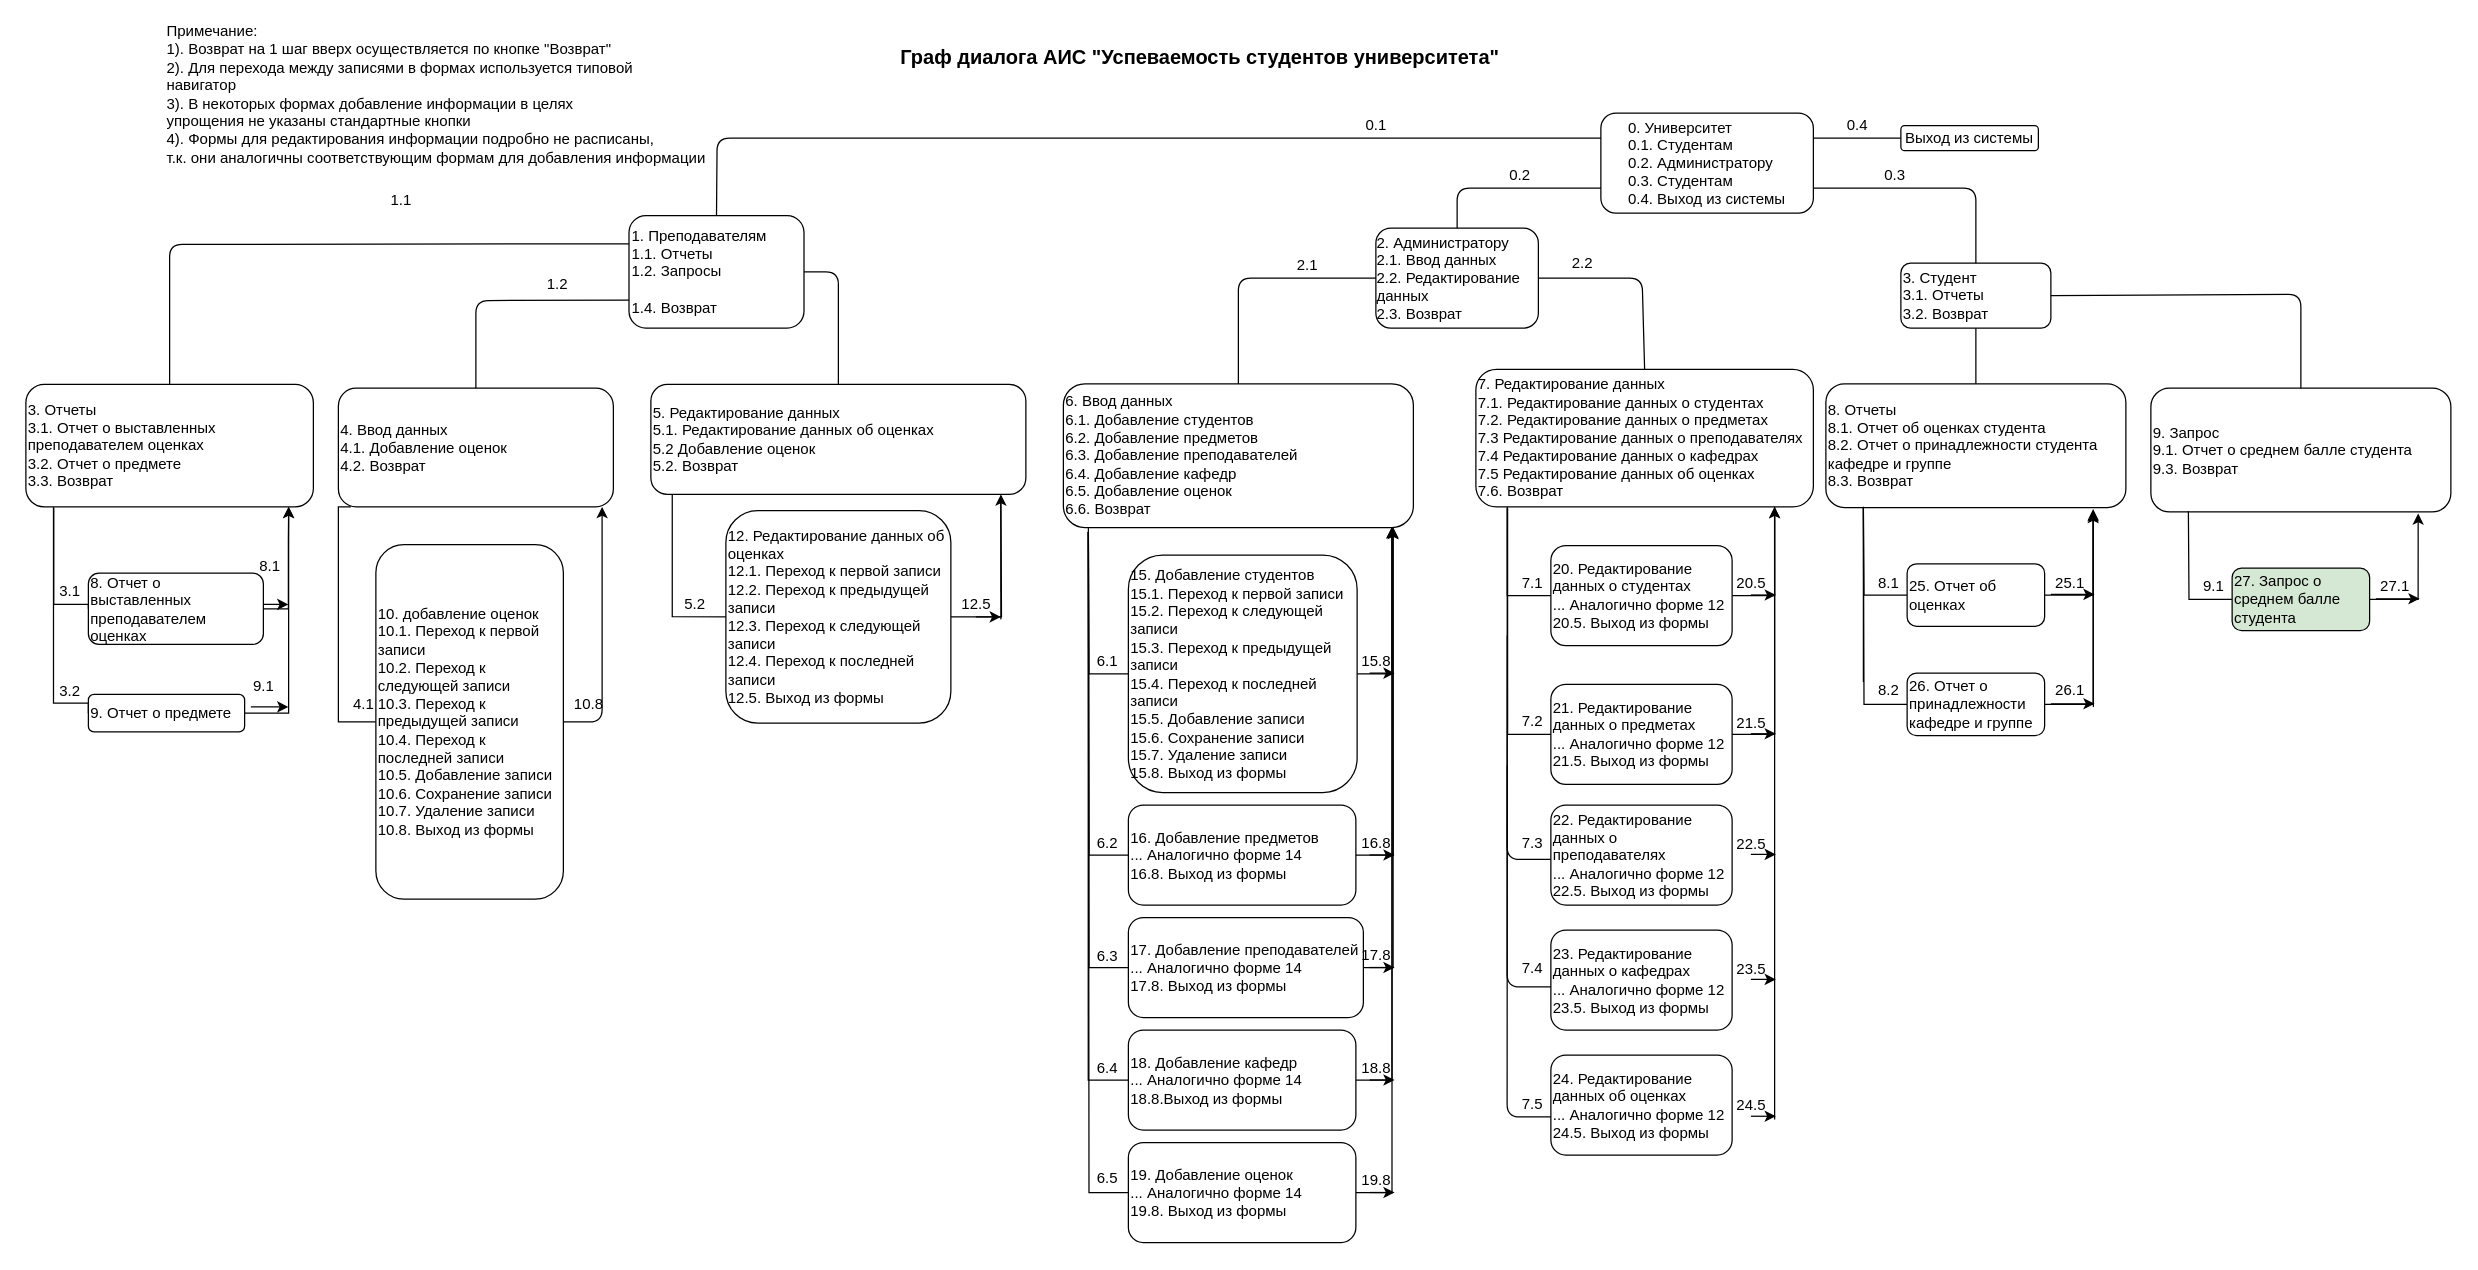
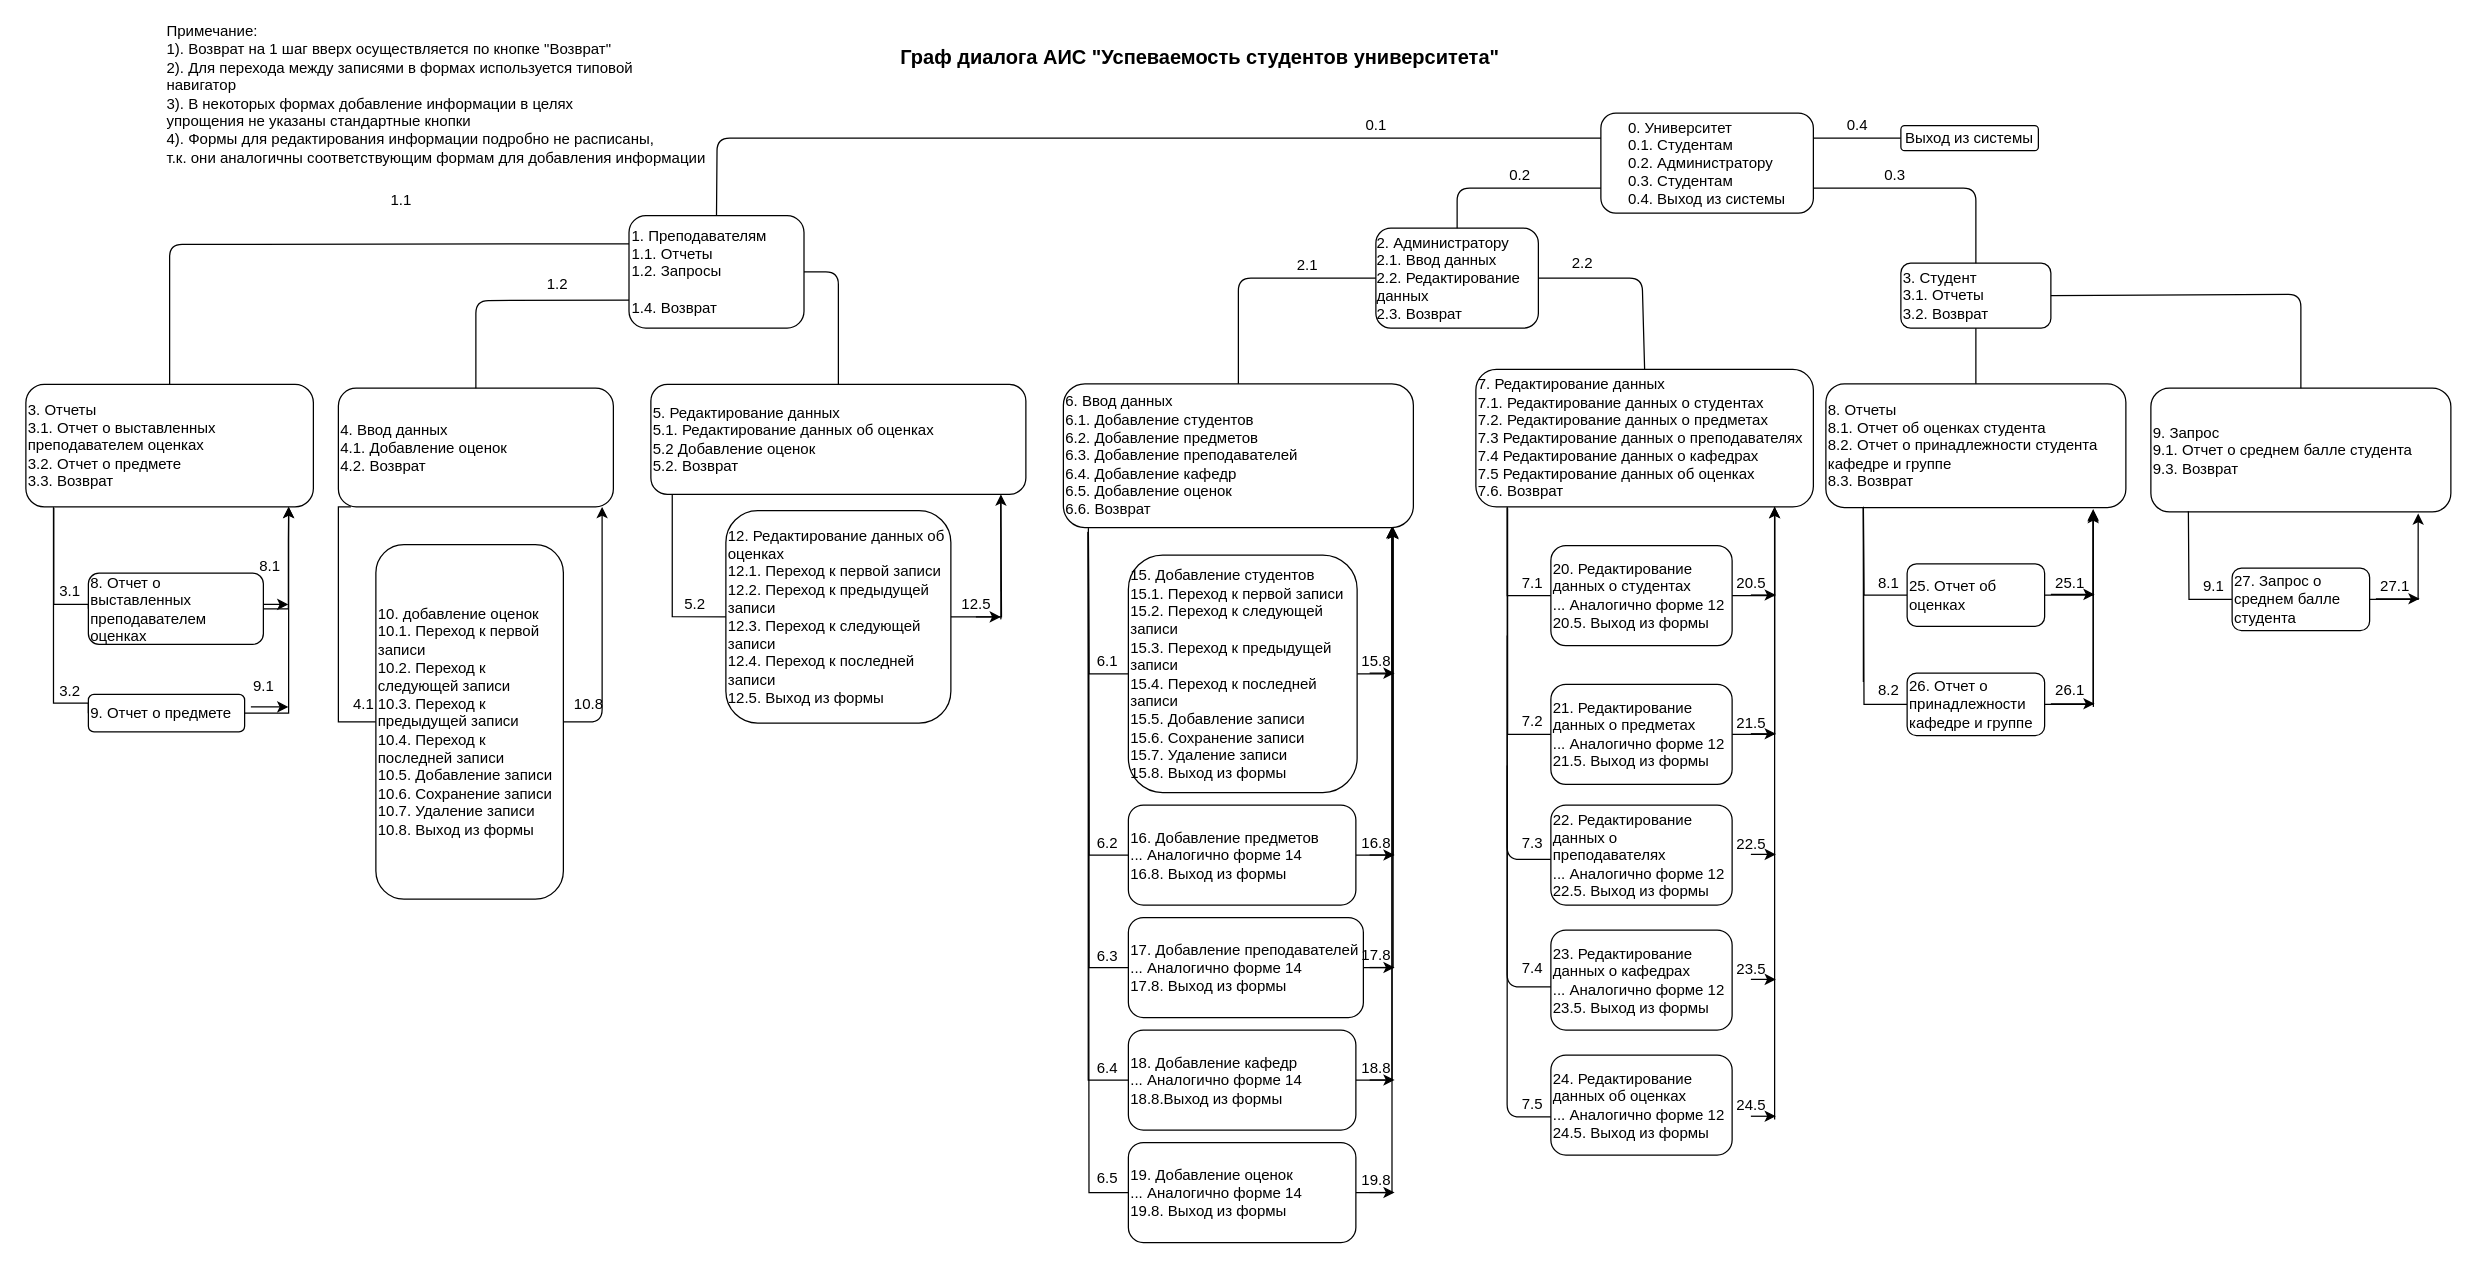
node "27. Запрос о среднем балле студента": fillcolor #d5e8d4 -> #ffffff
